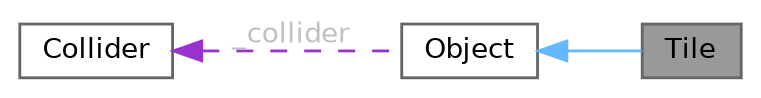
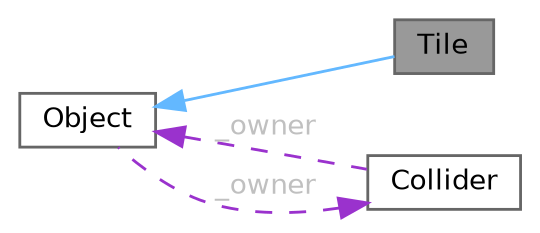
edge "Object" -> "Collider": label " _collider" -> " _owner"
edge "Collider" -> "Object": added, label "_owner"
